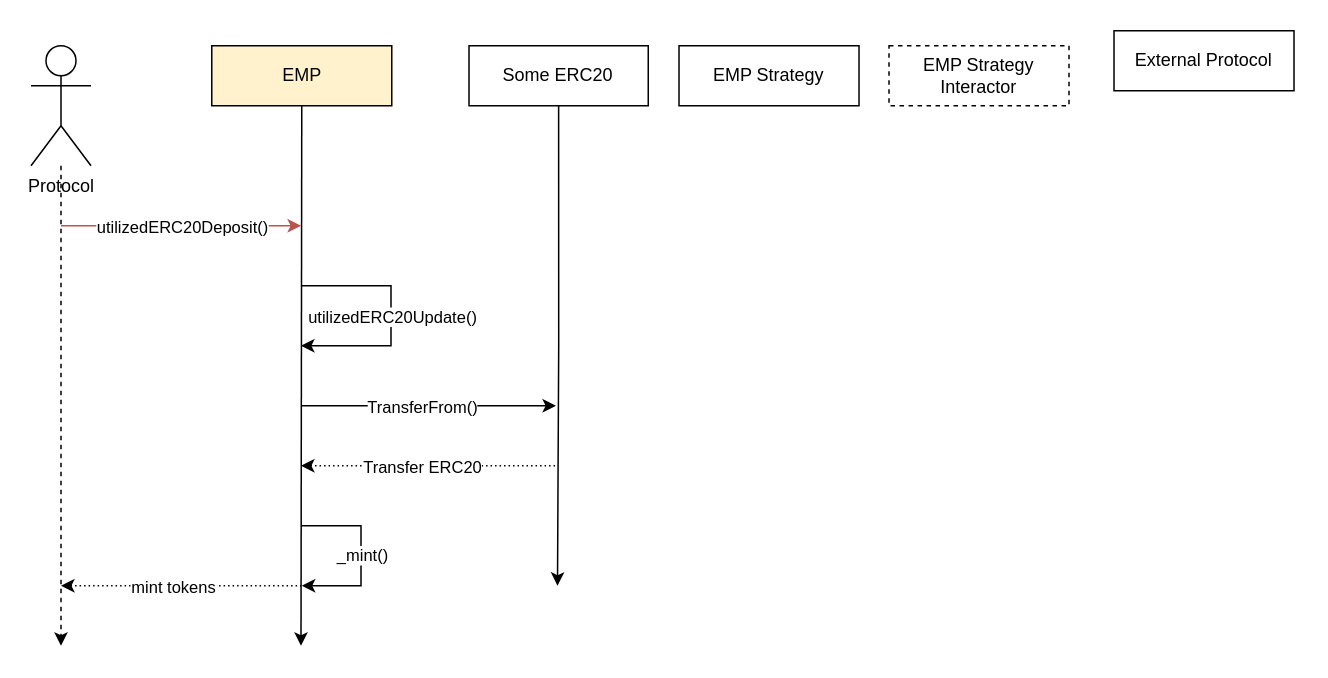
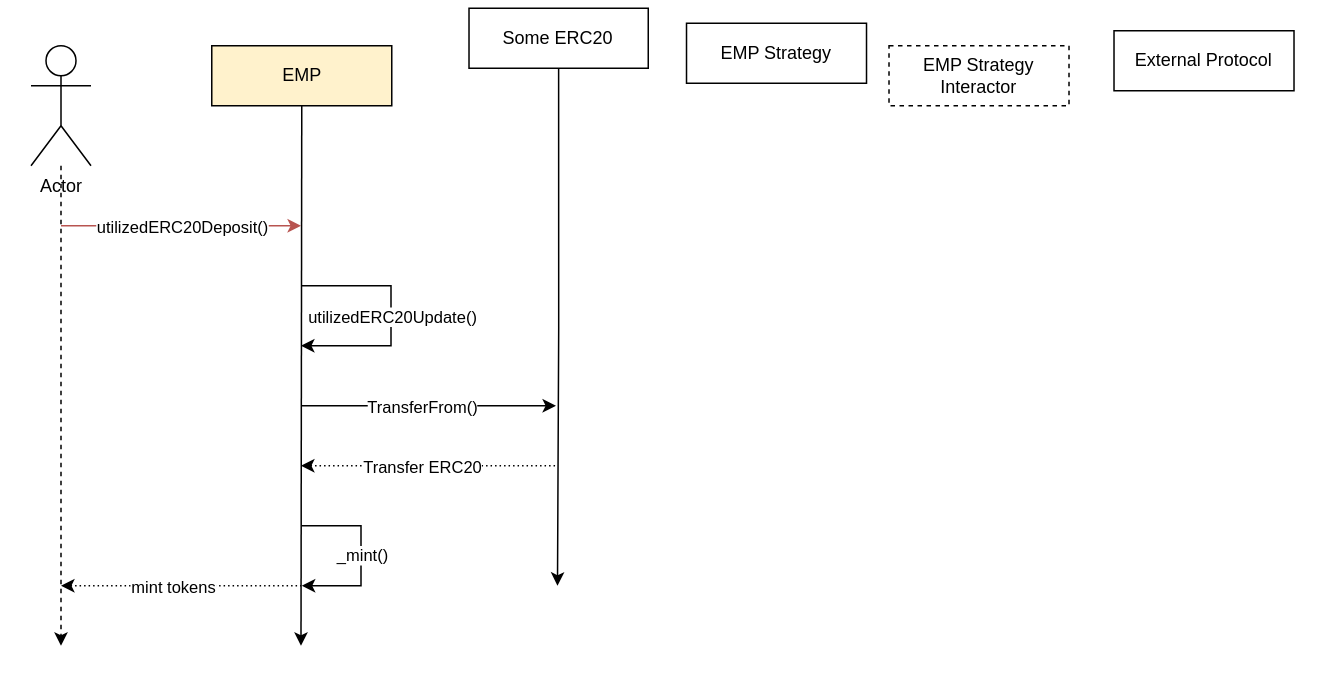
node "Some ERC20": moved (558, 76) -> (558, 38)
node "EMP Strategy": moved (769, 76) -> (776, 53)
node "Protocol": label "Protocol" -> "Actor"
